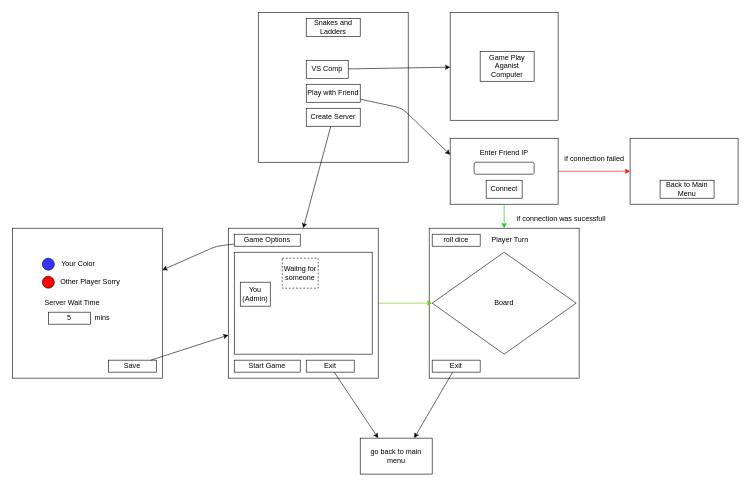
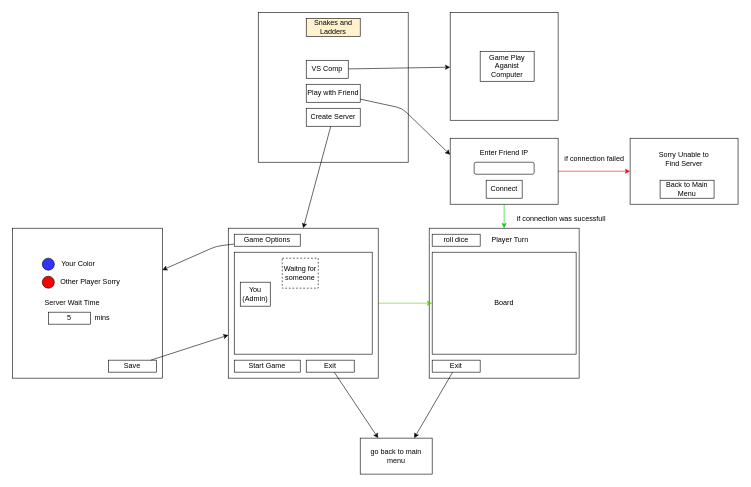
node "Snakes and Ladders": fillcolor #ffffff -> #fff2cc
node "Sorry Unable to Find Server": added
node "Board": shape diamond -> rectangle
